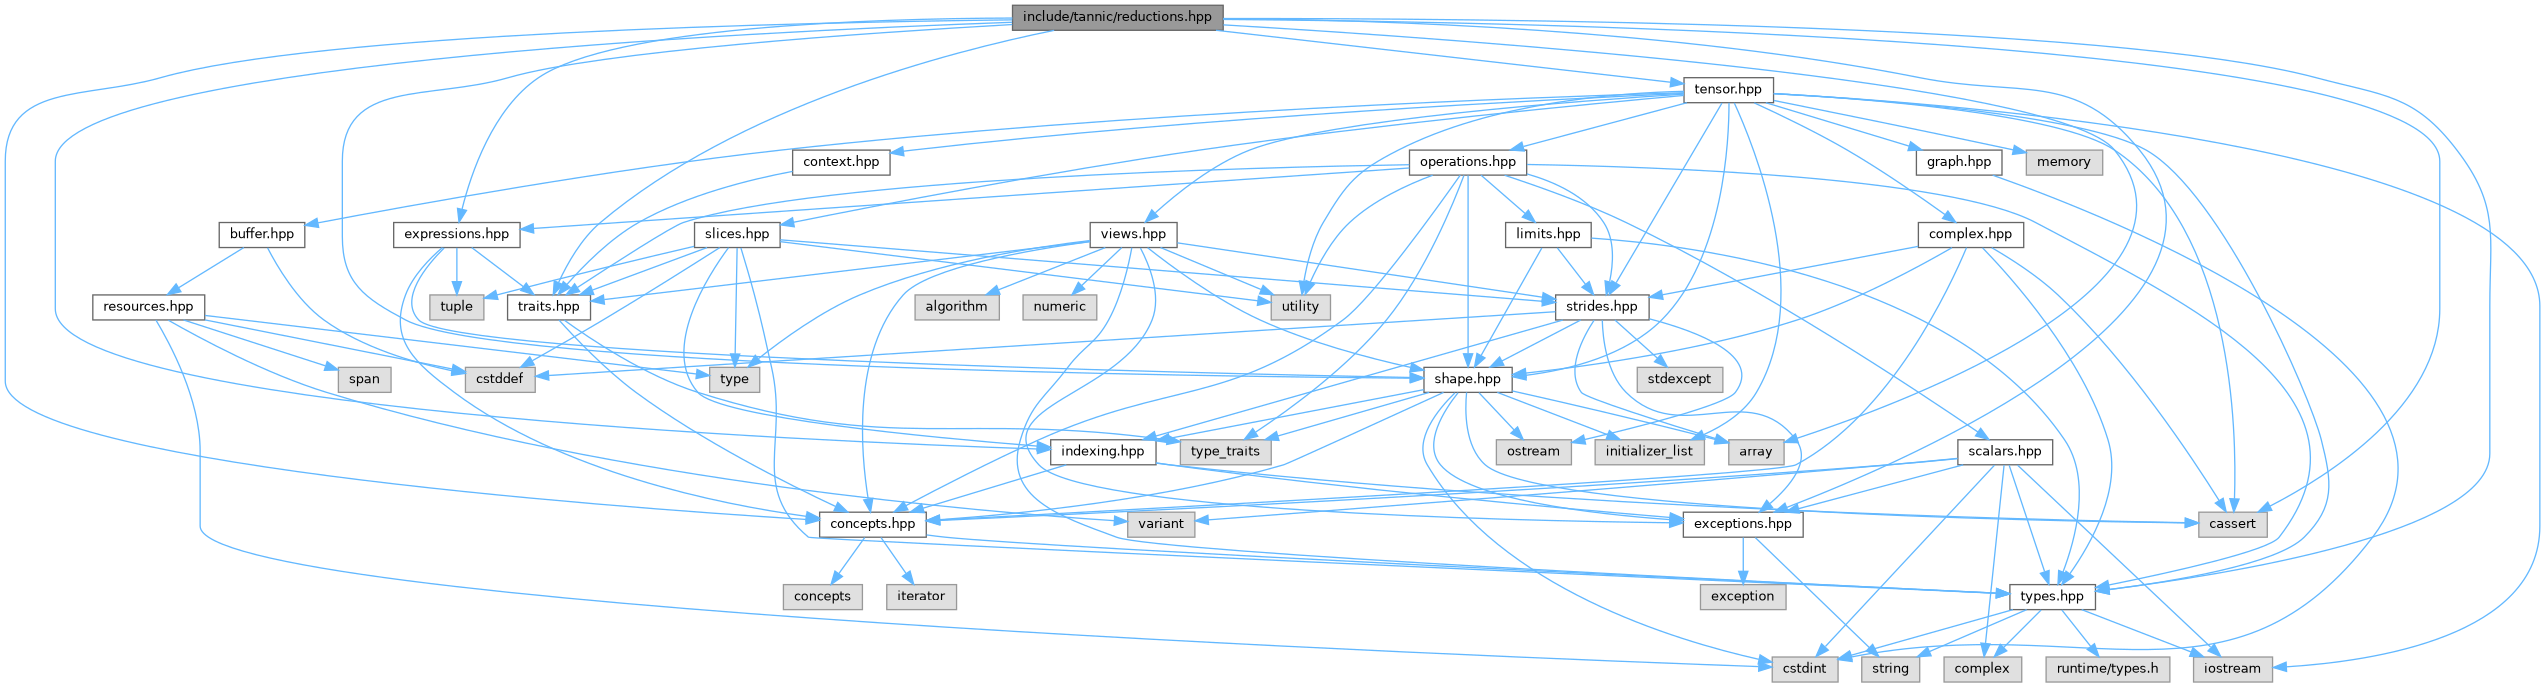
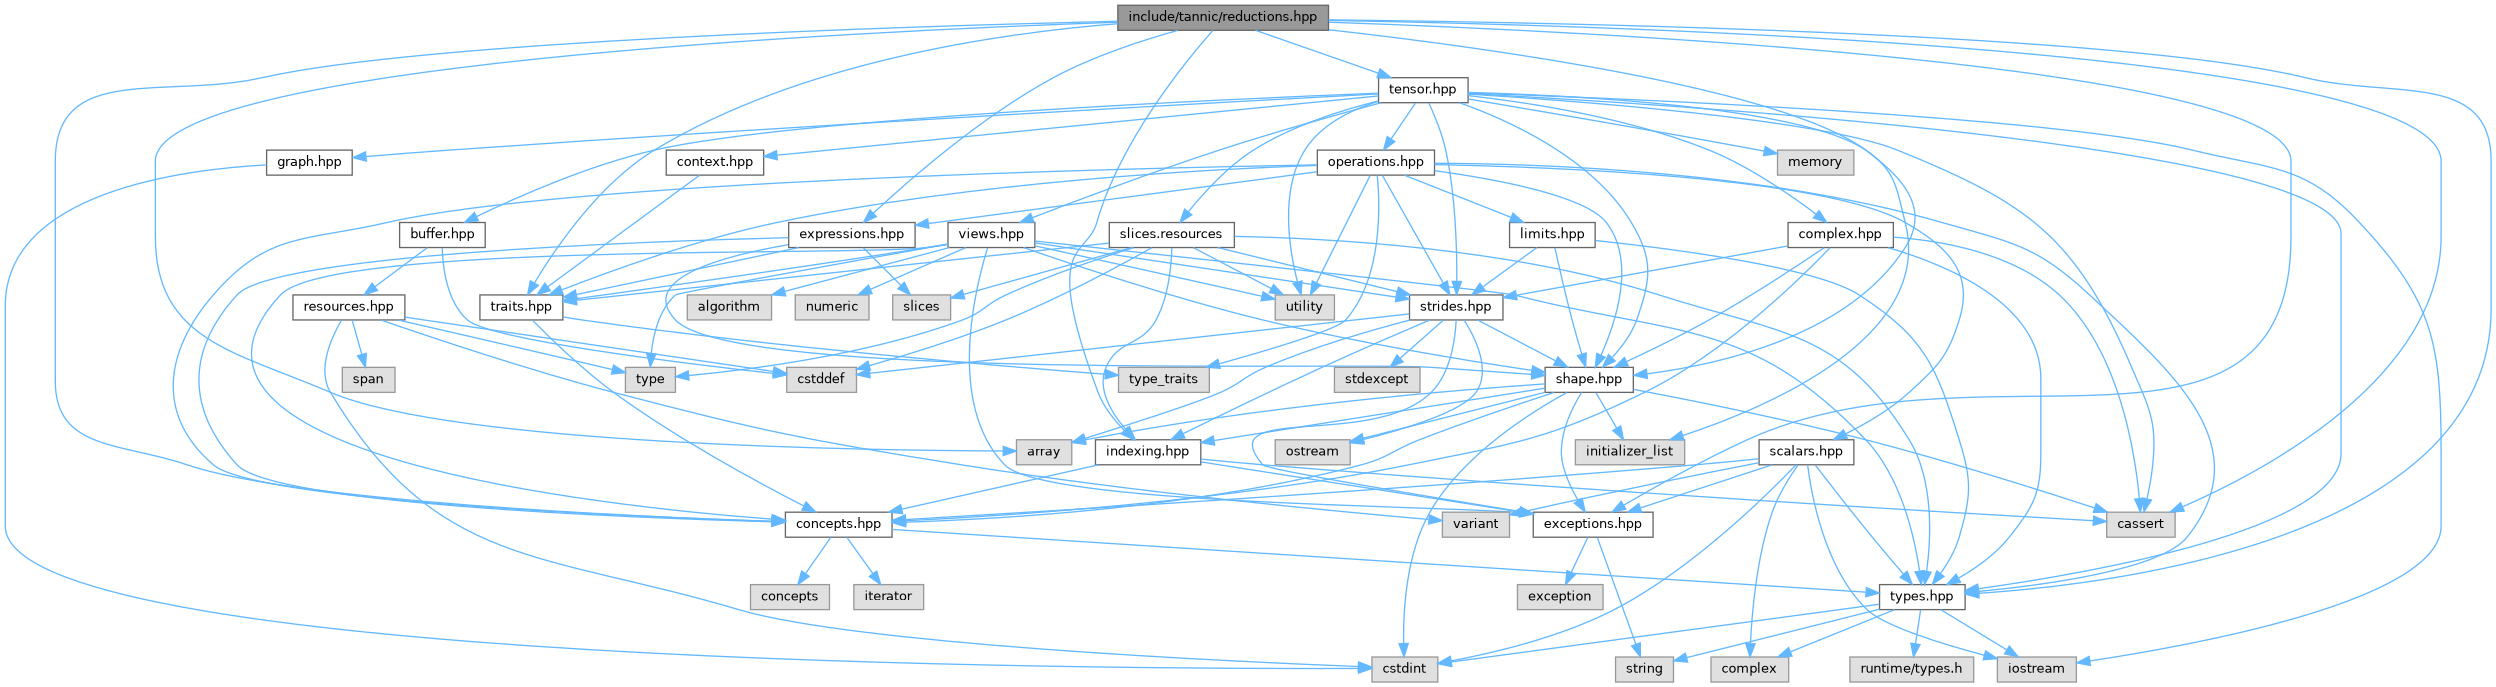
node "slices.hpp": label "slices.hpp" -> "slices.resources"
node "tuple": label "tuple" -> "slices"
edge "shape.hpp" -> "type_traits": removed
